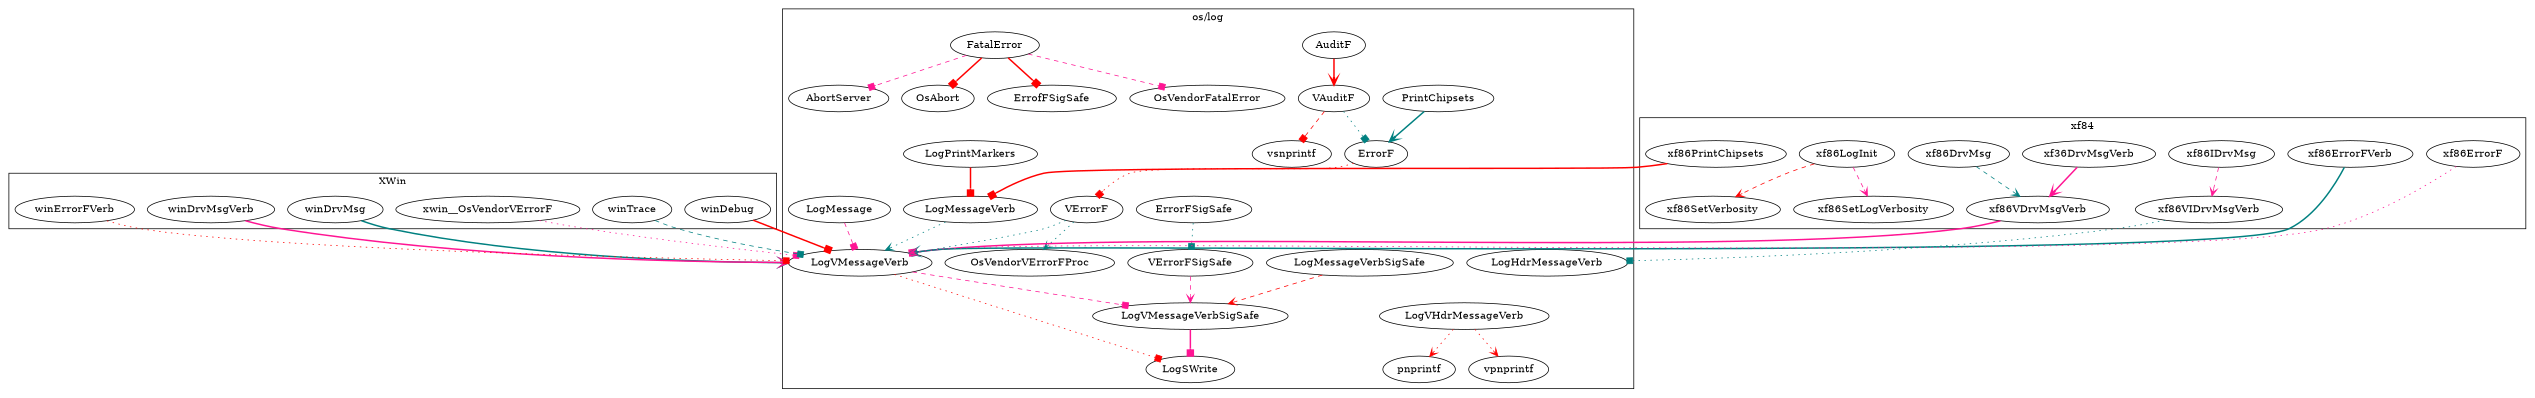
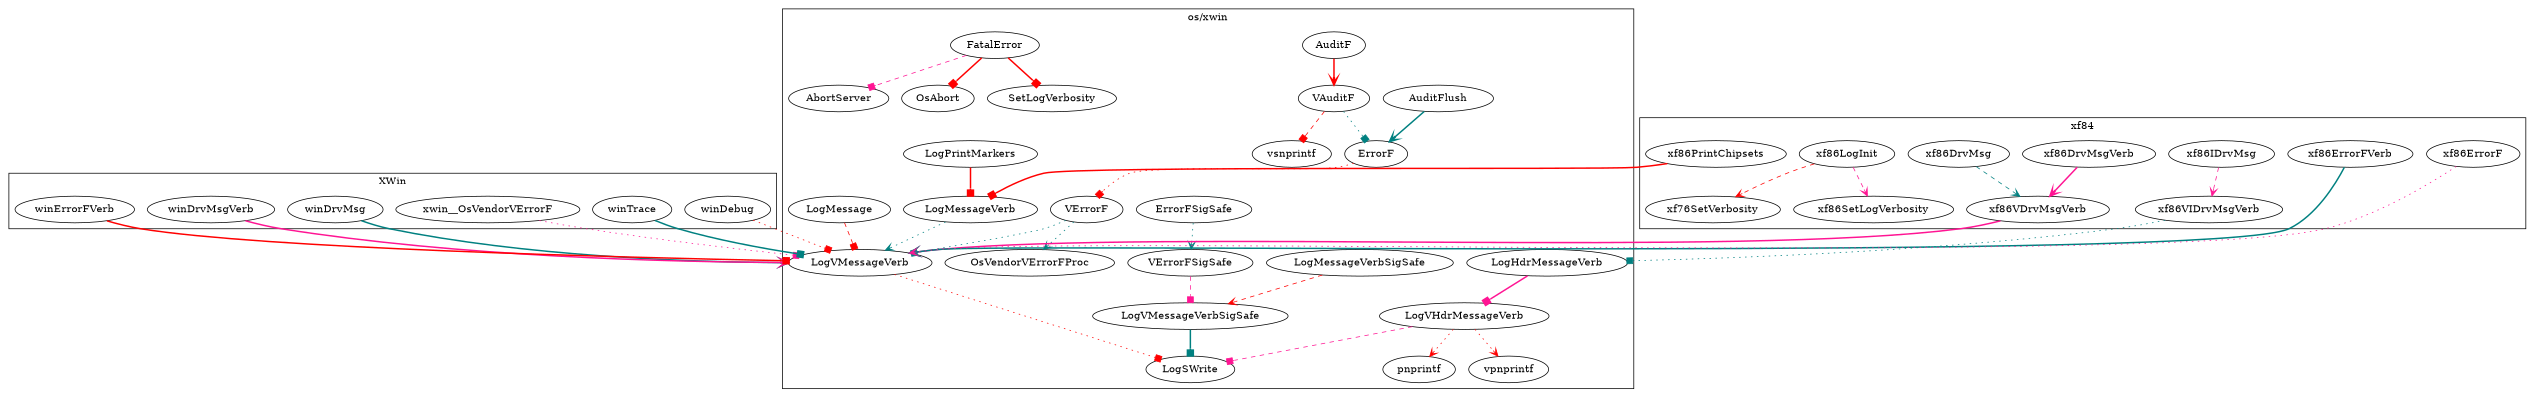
cluster "os/log": label "os/log" -> "os/xwin"
node "ErrofFSigSafe": label "ErrofFSigSafe" -> "SetLogVerbosity"
node "OsVendorFatalError": removed
node "PrintChipsets": label "PrintChipsets" -> "AuditFlush"
node "xf36DrvMsgVerb": label "xf36DrvMsgVerb" -> "xf86DrvMsgVerb"
node "xf86SetVerbosity": label "xf86SetVerbosity" -> "xf76SetVerbosity"
edge "LogMessage" -> "LogVMessageVerb": color deeppink -> red
edge "ErrorFSigSafe" -> "VErrorFSigSafe": arrowhead box -> vee
edge "winDebug" -> "LogVMessageVerb": style bold -> dotted
edge "winTrace" -> "LogVMessageVerb": style dashed -> bold
edge "xf86VDrvMsgVerb" -> "LogVMessageVerb": arrowhead box -> vee
edge "winErrorFVerb" -> "LogVMessageVerb": style dotted -> bold
edge "VErrorFSigSafe" -> "LogVMessageVerbSigSafe": arrowhead vee -> box
edge "LogHdrMessageVerb" -> "LogVHdrMessageVerb": added
edge "LogVMessageVerb" -> "LogVMessageVerbSigSafe": removed
edge "LogVMessageVerbSigSafe" -> "LogSWrite": color deeppink -> teal
edge "LogVHdrMessageVerb" -> "LogSWrite": added
